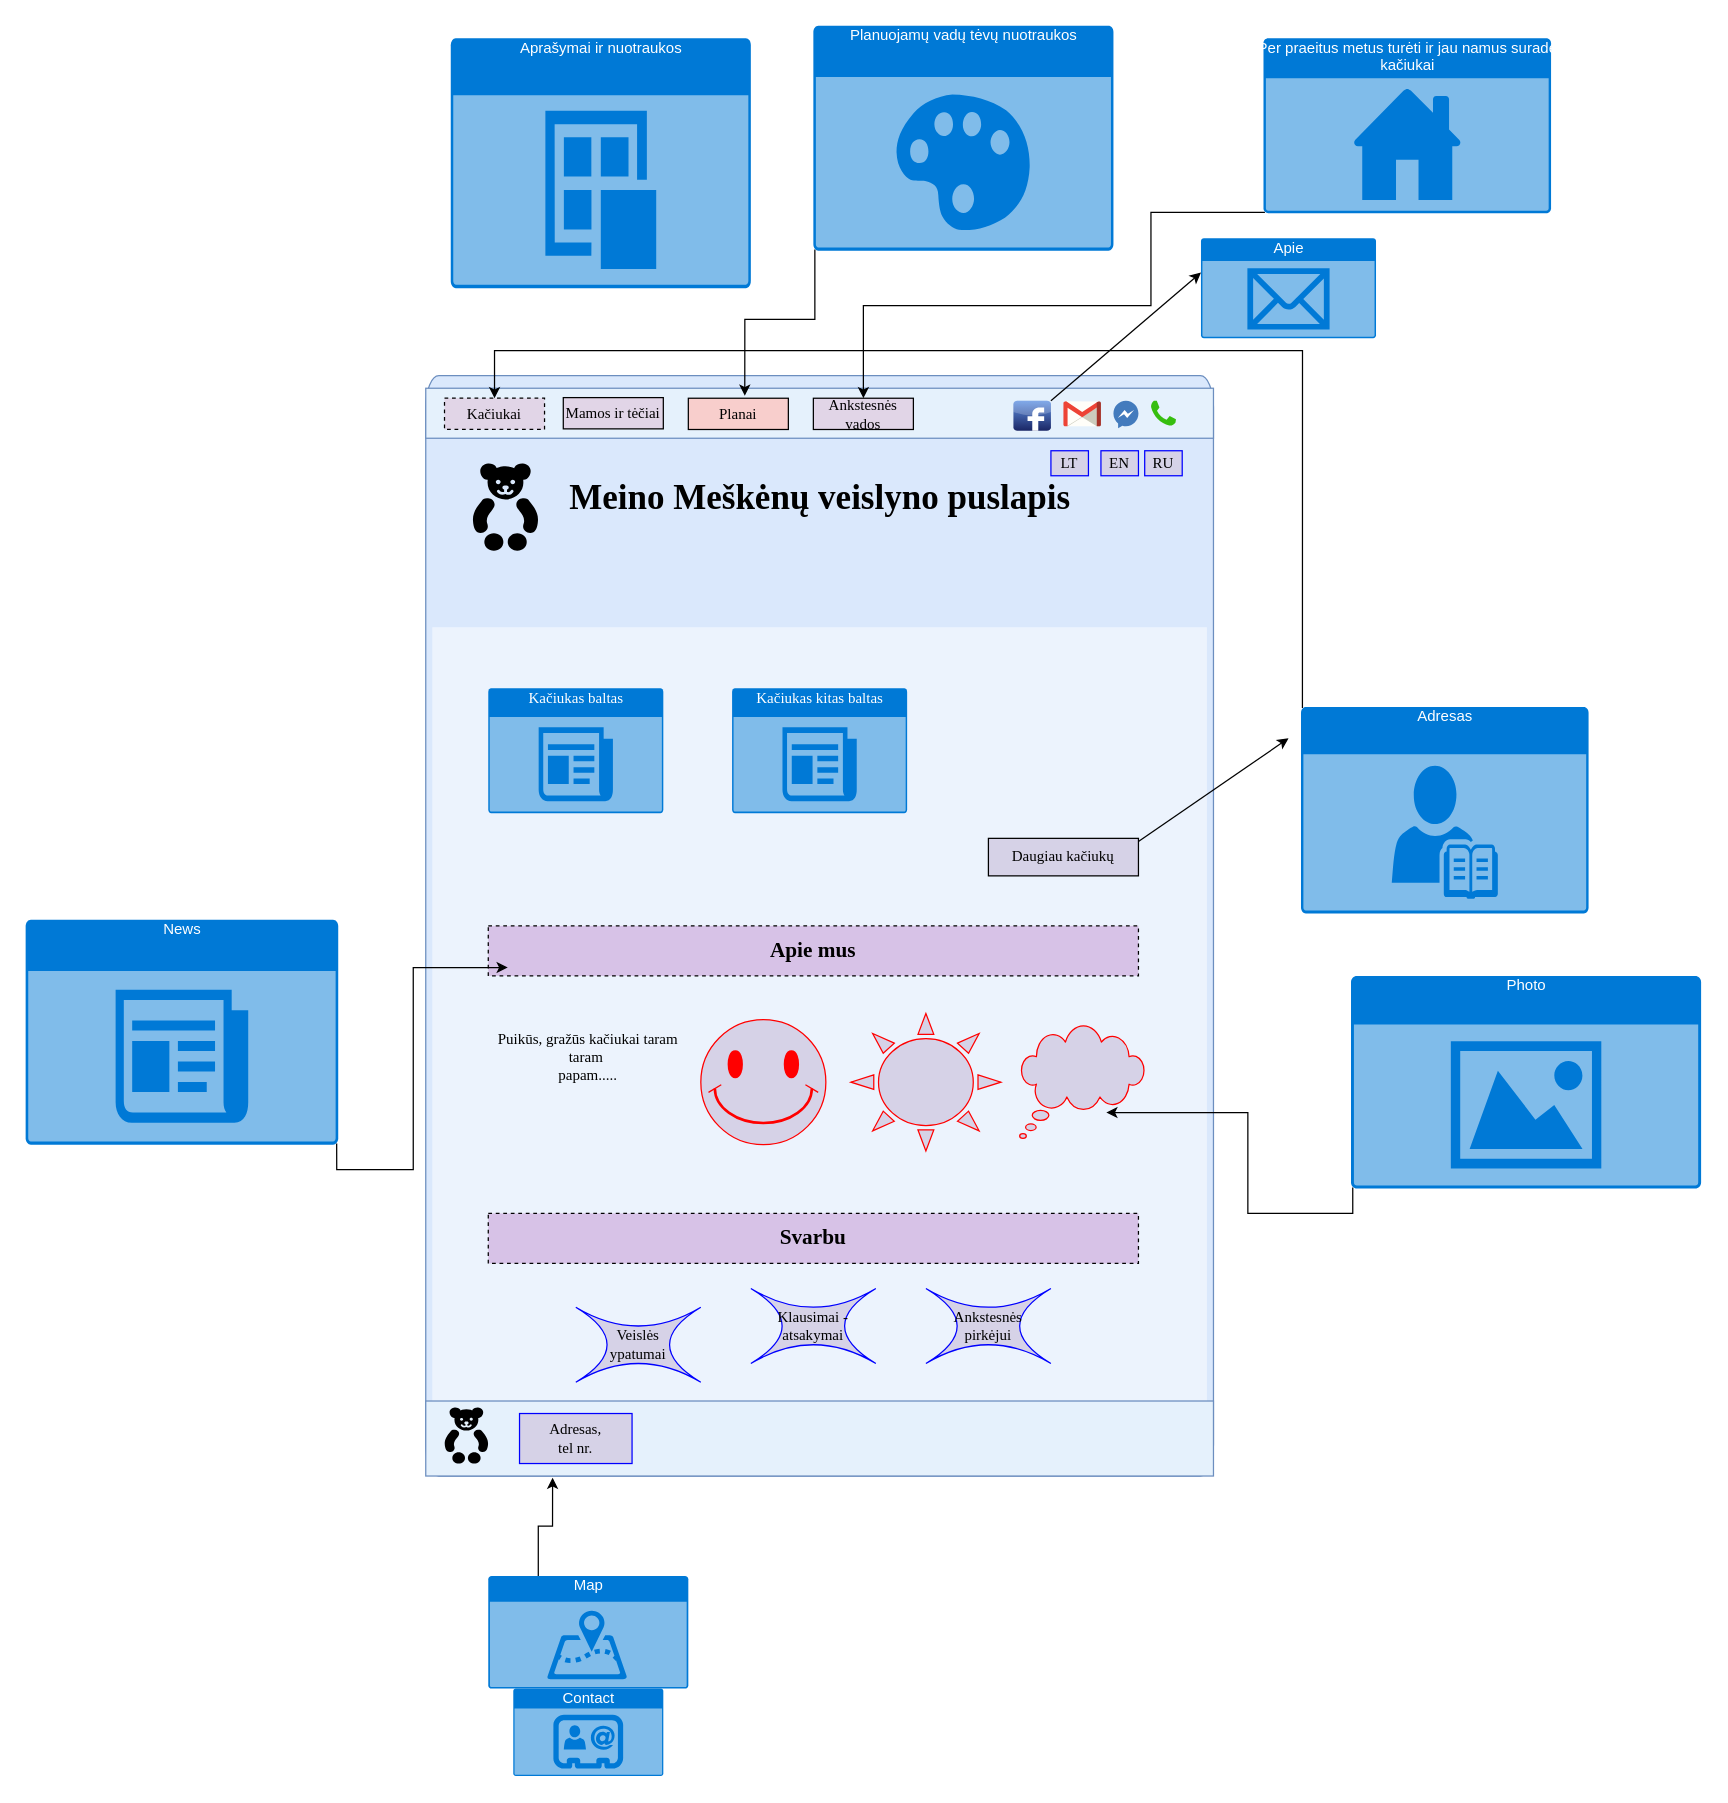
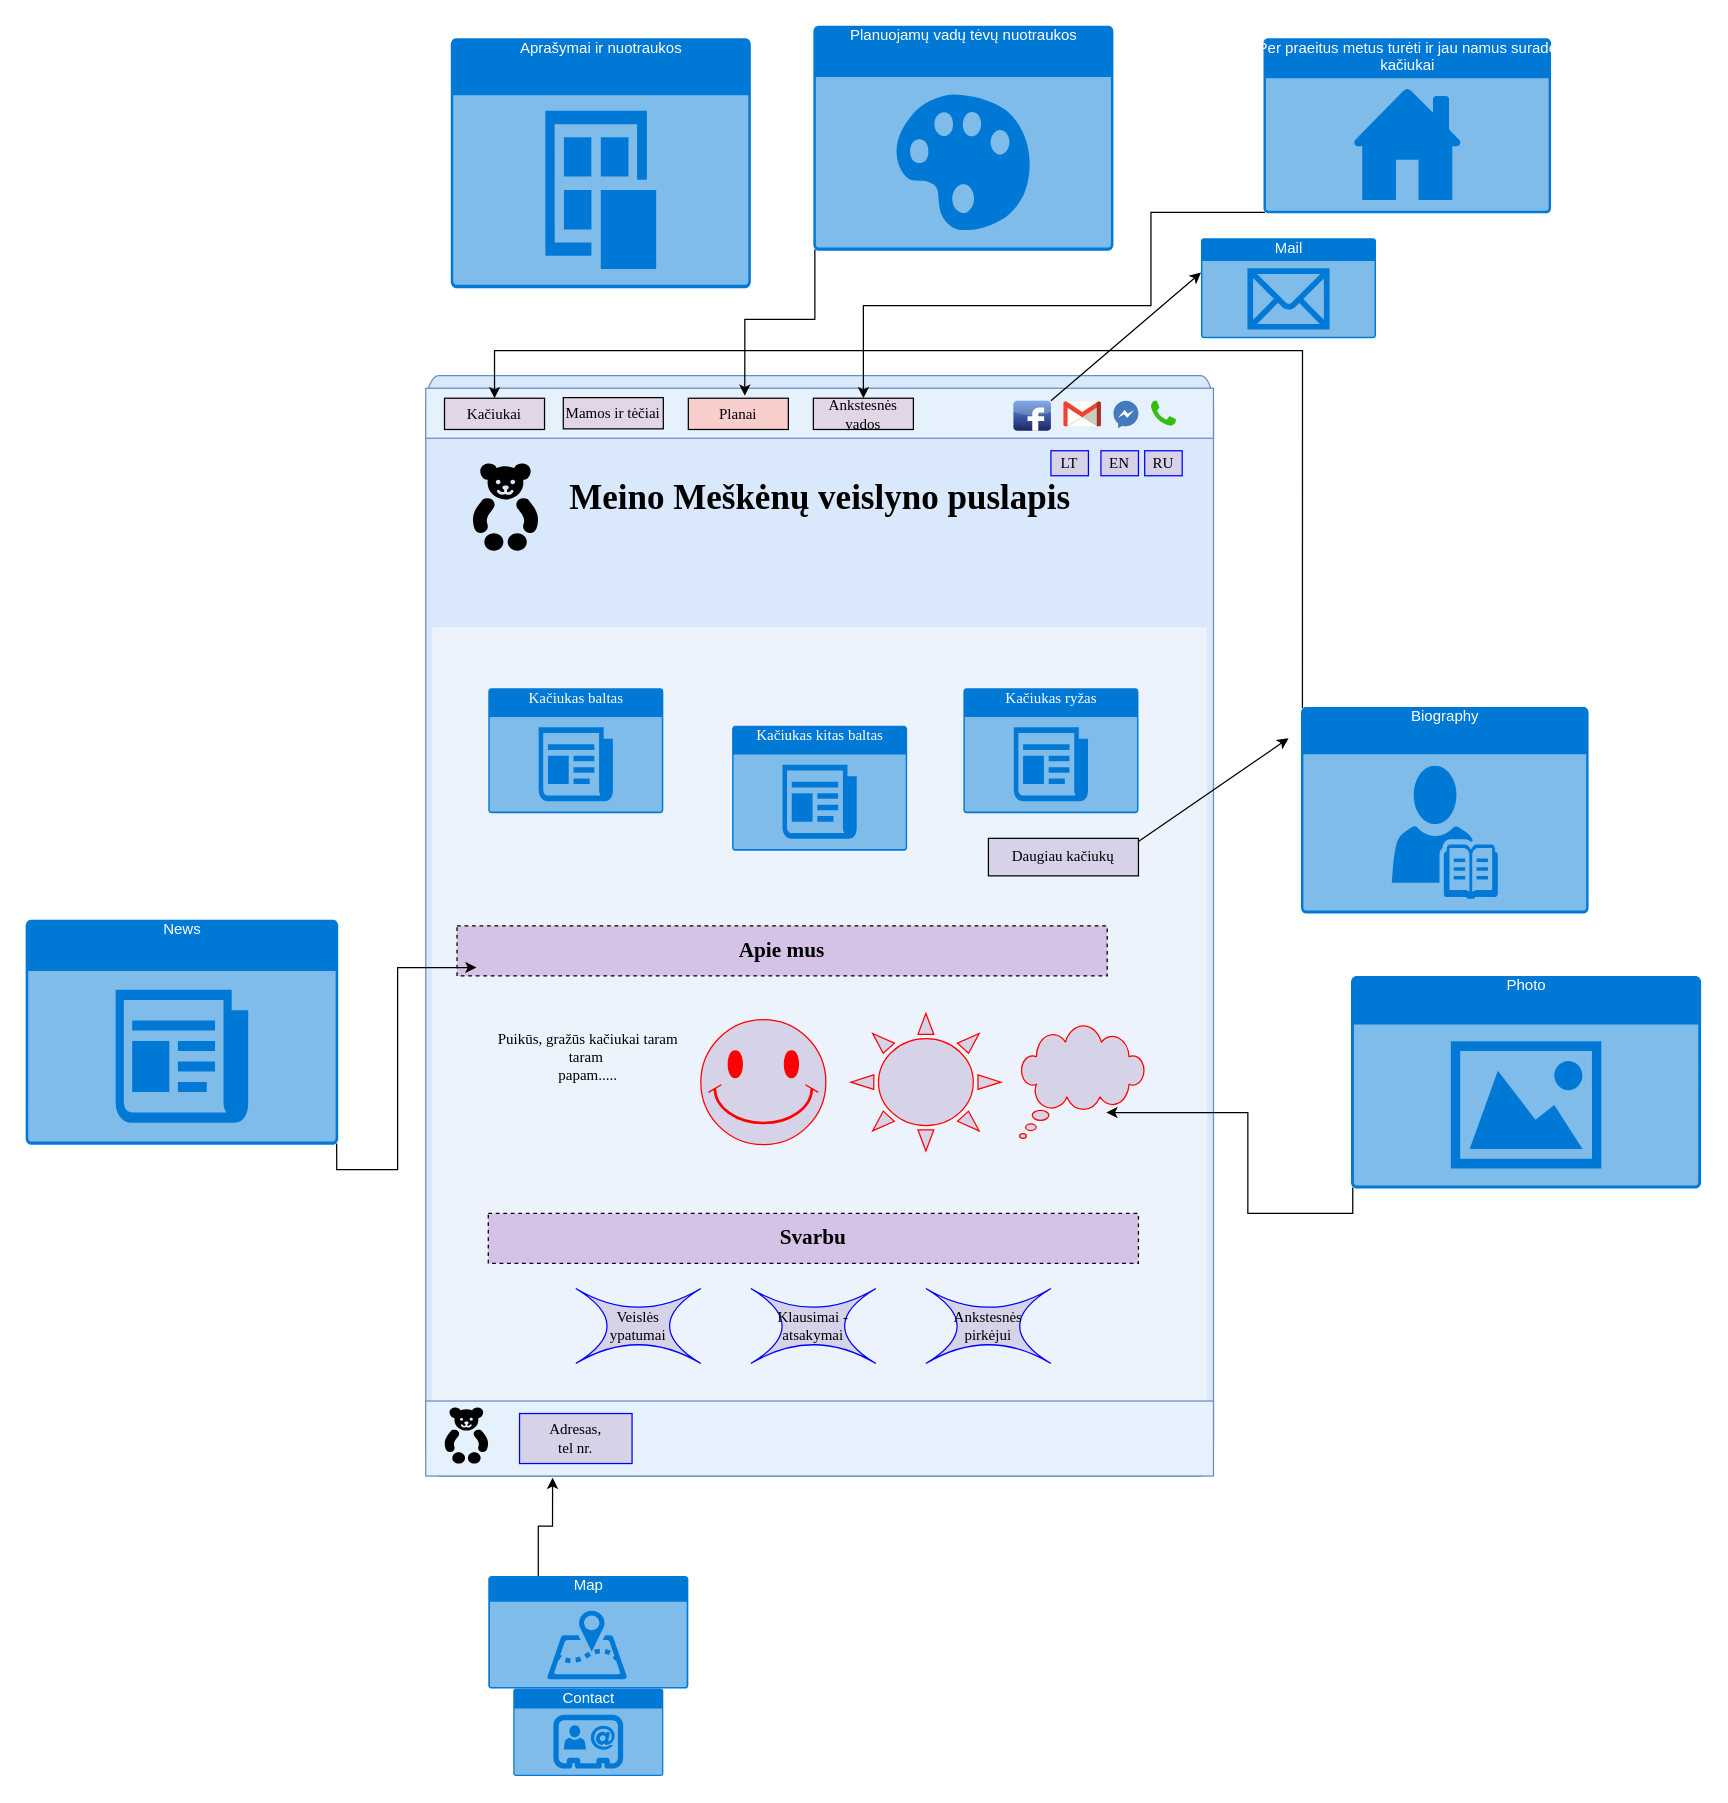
node "Apie": label "Apie" -> "Mail"
node "Kačiukai": style dashed -> solid
node "Adresas": label "Adresas" -> "Biography"
node "Kačiukas kitas baltas": moved (819, 751) -> (819, 788)
node "Kačiukas ryžas": added
node "Apie mus": moved (813, 951) -> (782, 951)
node "Veislės ypatumai": moved (638, 1344) -> (638, 1326)
